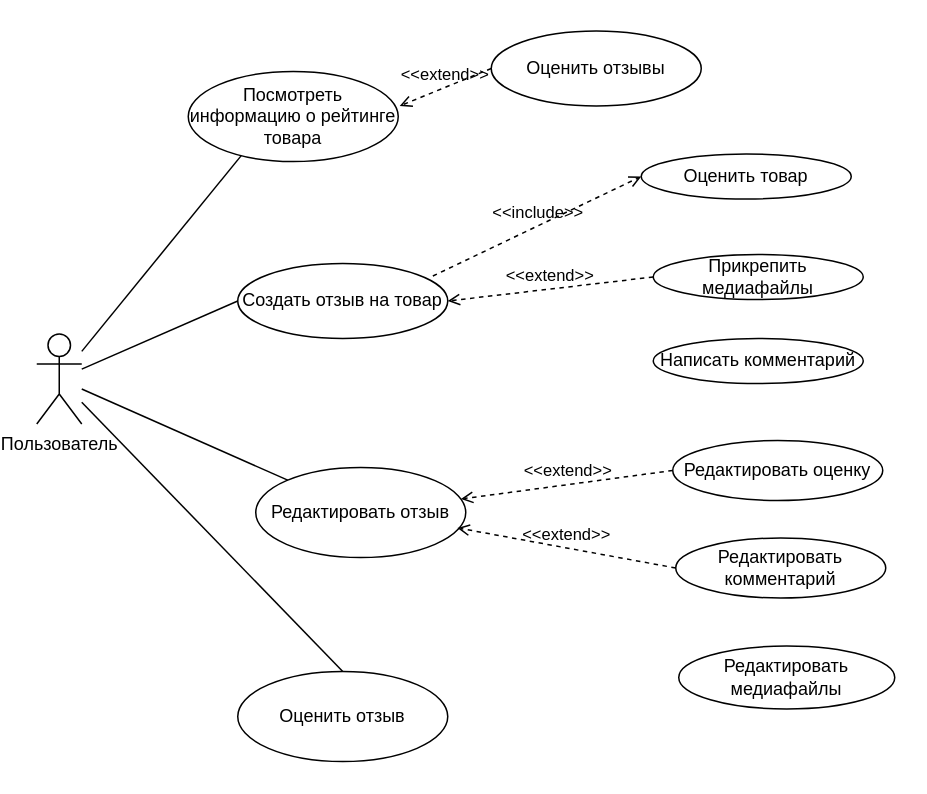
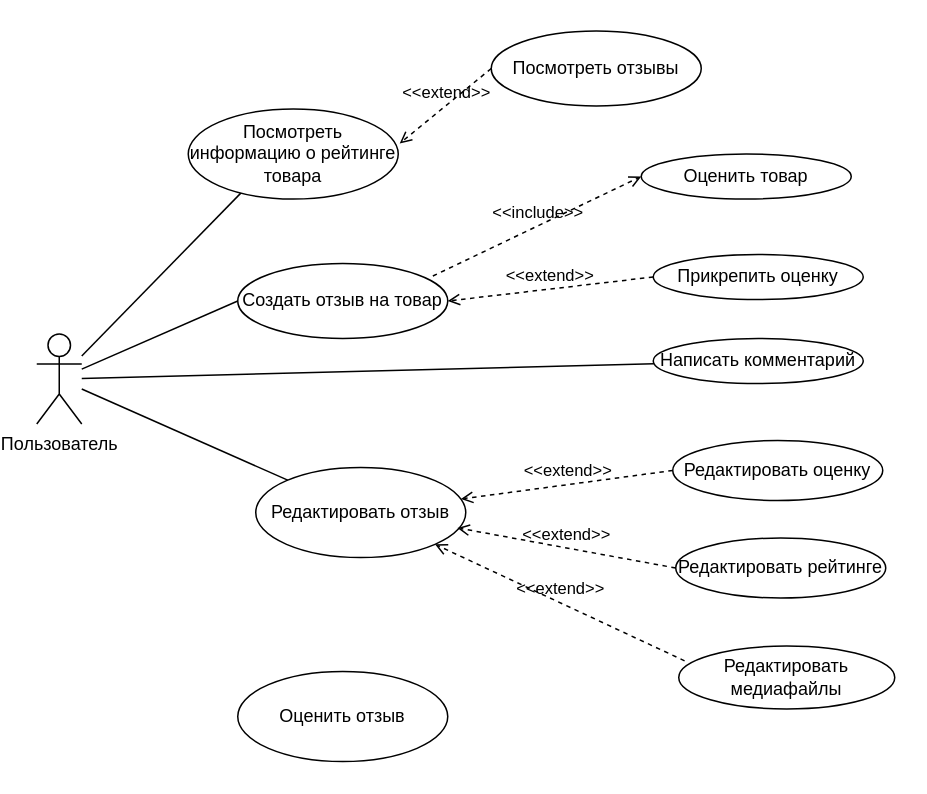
node "Оценить отзывы": label "Оценить отзывы" -> "Посмотреть отзывы"
node "Посмотреть информацию о рейтинге товара": moved (293, 116) -> (293, 154)
node "Прикрепить медиафайлы": label "Прикрепить медиафайлы" -> "Прикрепить оценку"
edge "Пользователь" -- "Оценить отзыв": now "Пользователь" -- "Написать комментарий"
node "Редактировать комментарий": label "Редактировать комментарий" -> "Редактировать рейтинге"
edge "Редактировать медиафайлы" -> "Редактировать отзыв": added, label "<<extend>>"
